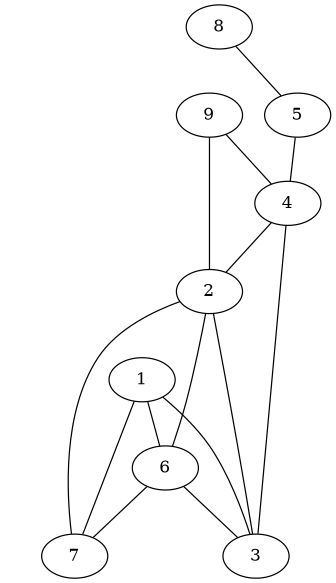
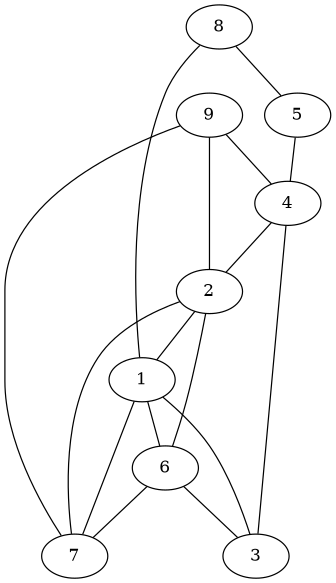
edge "8" -- "1": added
edge "9" -- "7": added
edge "2" -- "3": now "2" -- "1"
